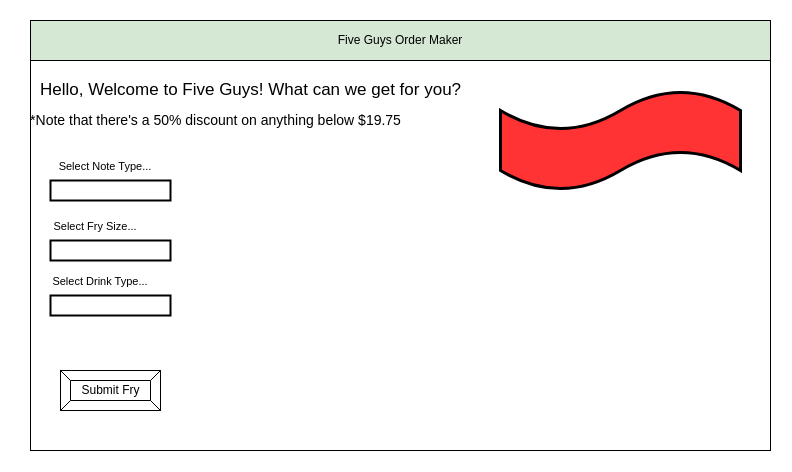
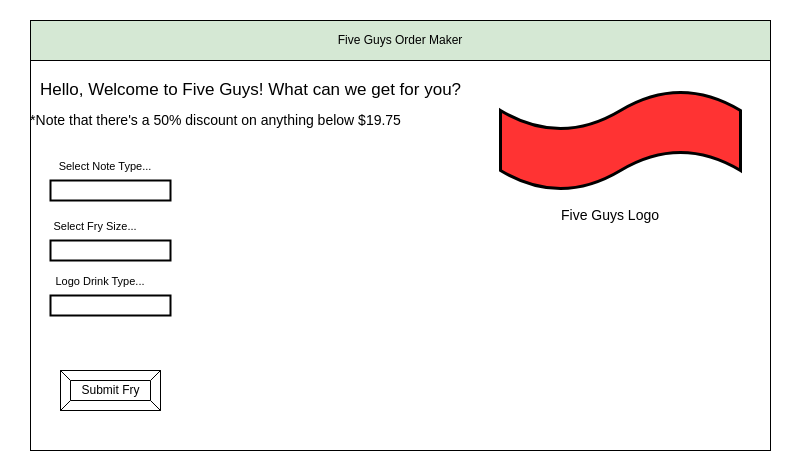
node "Five Guys Logo": added
node "Select Drink Type...": label "Select Drink Type..." -> "Logo Drink Type..."
